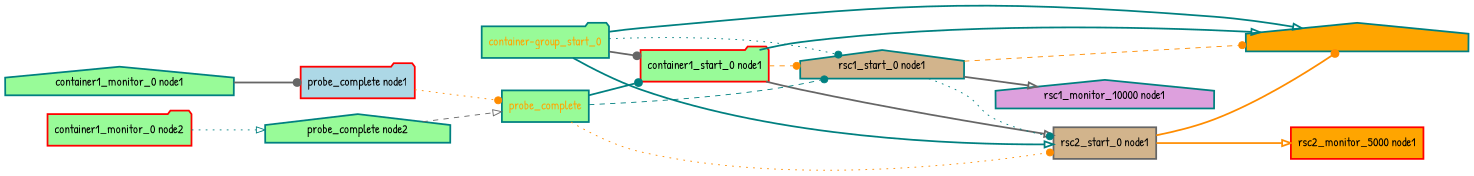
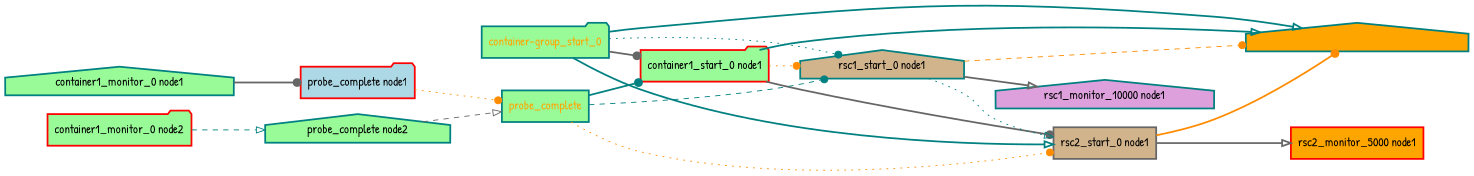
edge "container1_start_0 node1" -> "rsc1_start_0 node1": style dashed -> dotted
edge "container1_start_0 node1" -> "rsc2_start_0 node1": arrowhead onormal -> dot
edge "rsc1_start_0 node1" -> "rsc2_start_0 node1": arrowhead dot -> onormal
edge "container1_monitor_0 node2" -> "probe_complete node2": style dotted -> dashed
edge "rsc2_start_0 node1" -> "rsc2_monitor_5000 node1": color darkorange -> gray40
